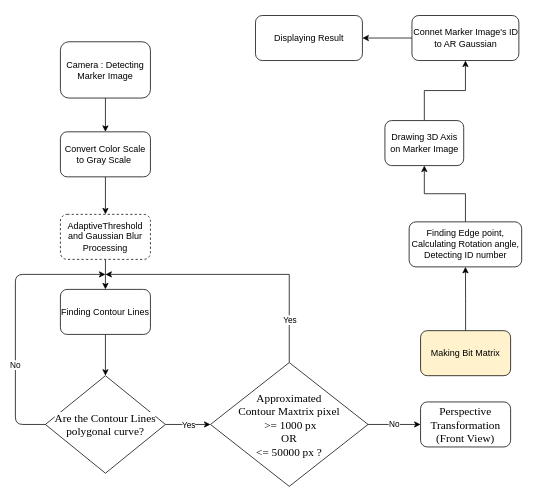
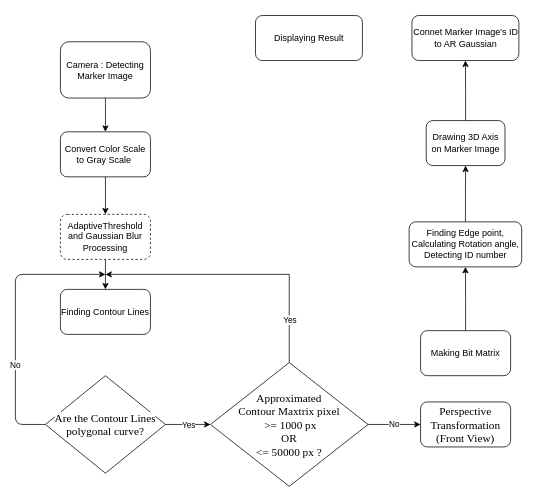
edge "Connet Marker Image's ID to AR Gaussian" -> "Displaying Result": removed
node "Drawing 3D Axis on Marker Image": moved (424, 143) -> (465, 143)
edge "Finding Contour Lines" -> "Are the Contour Lines polygonal curve?": removed
node "Making Bit Matrix": fillcolor #fff2cc -> #ffffff
